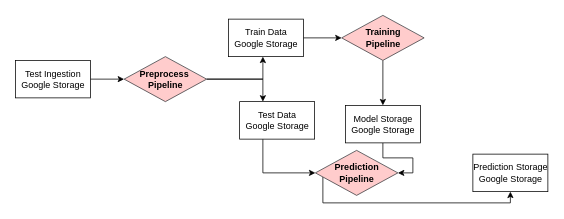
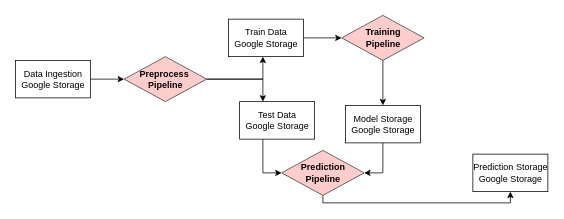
node "Test Ingestion Google Storage": label "Test Ingestion Google Storage" -> "Data Ingestion Google Storage"
node "Prediction Pipeline": moved (357, 173) -> (323, 173)
